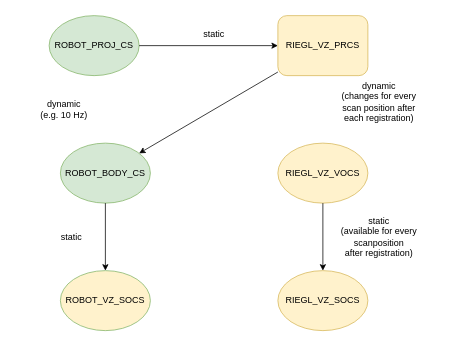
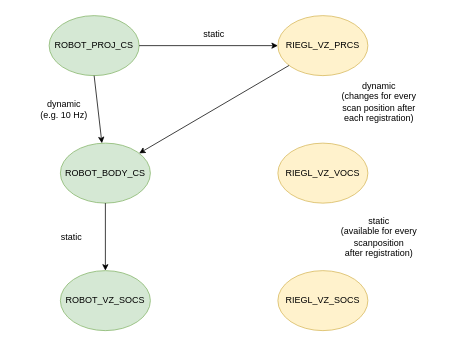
node "RIEGL_VZ_PRCS": shape rounded rectangle -> ellipse
edge "ROBOT_PROJ_CS" -> "ROBOT_BODY_CS": added
edge "RIEGL_VZ_VOCS" -> "RIEGL_VZ_SOCS": removed
node "ROBOT_VZ_SOCS": fillcolor #fff2cc -> #d5e8d4
